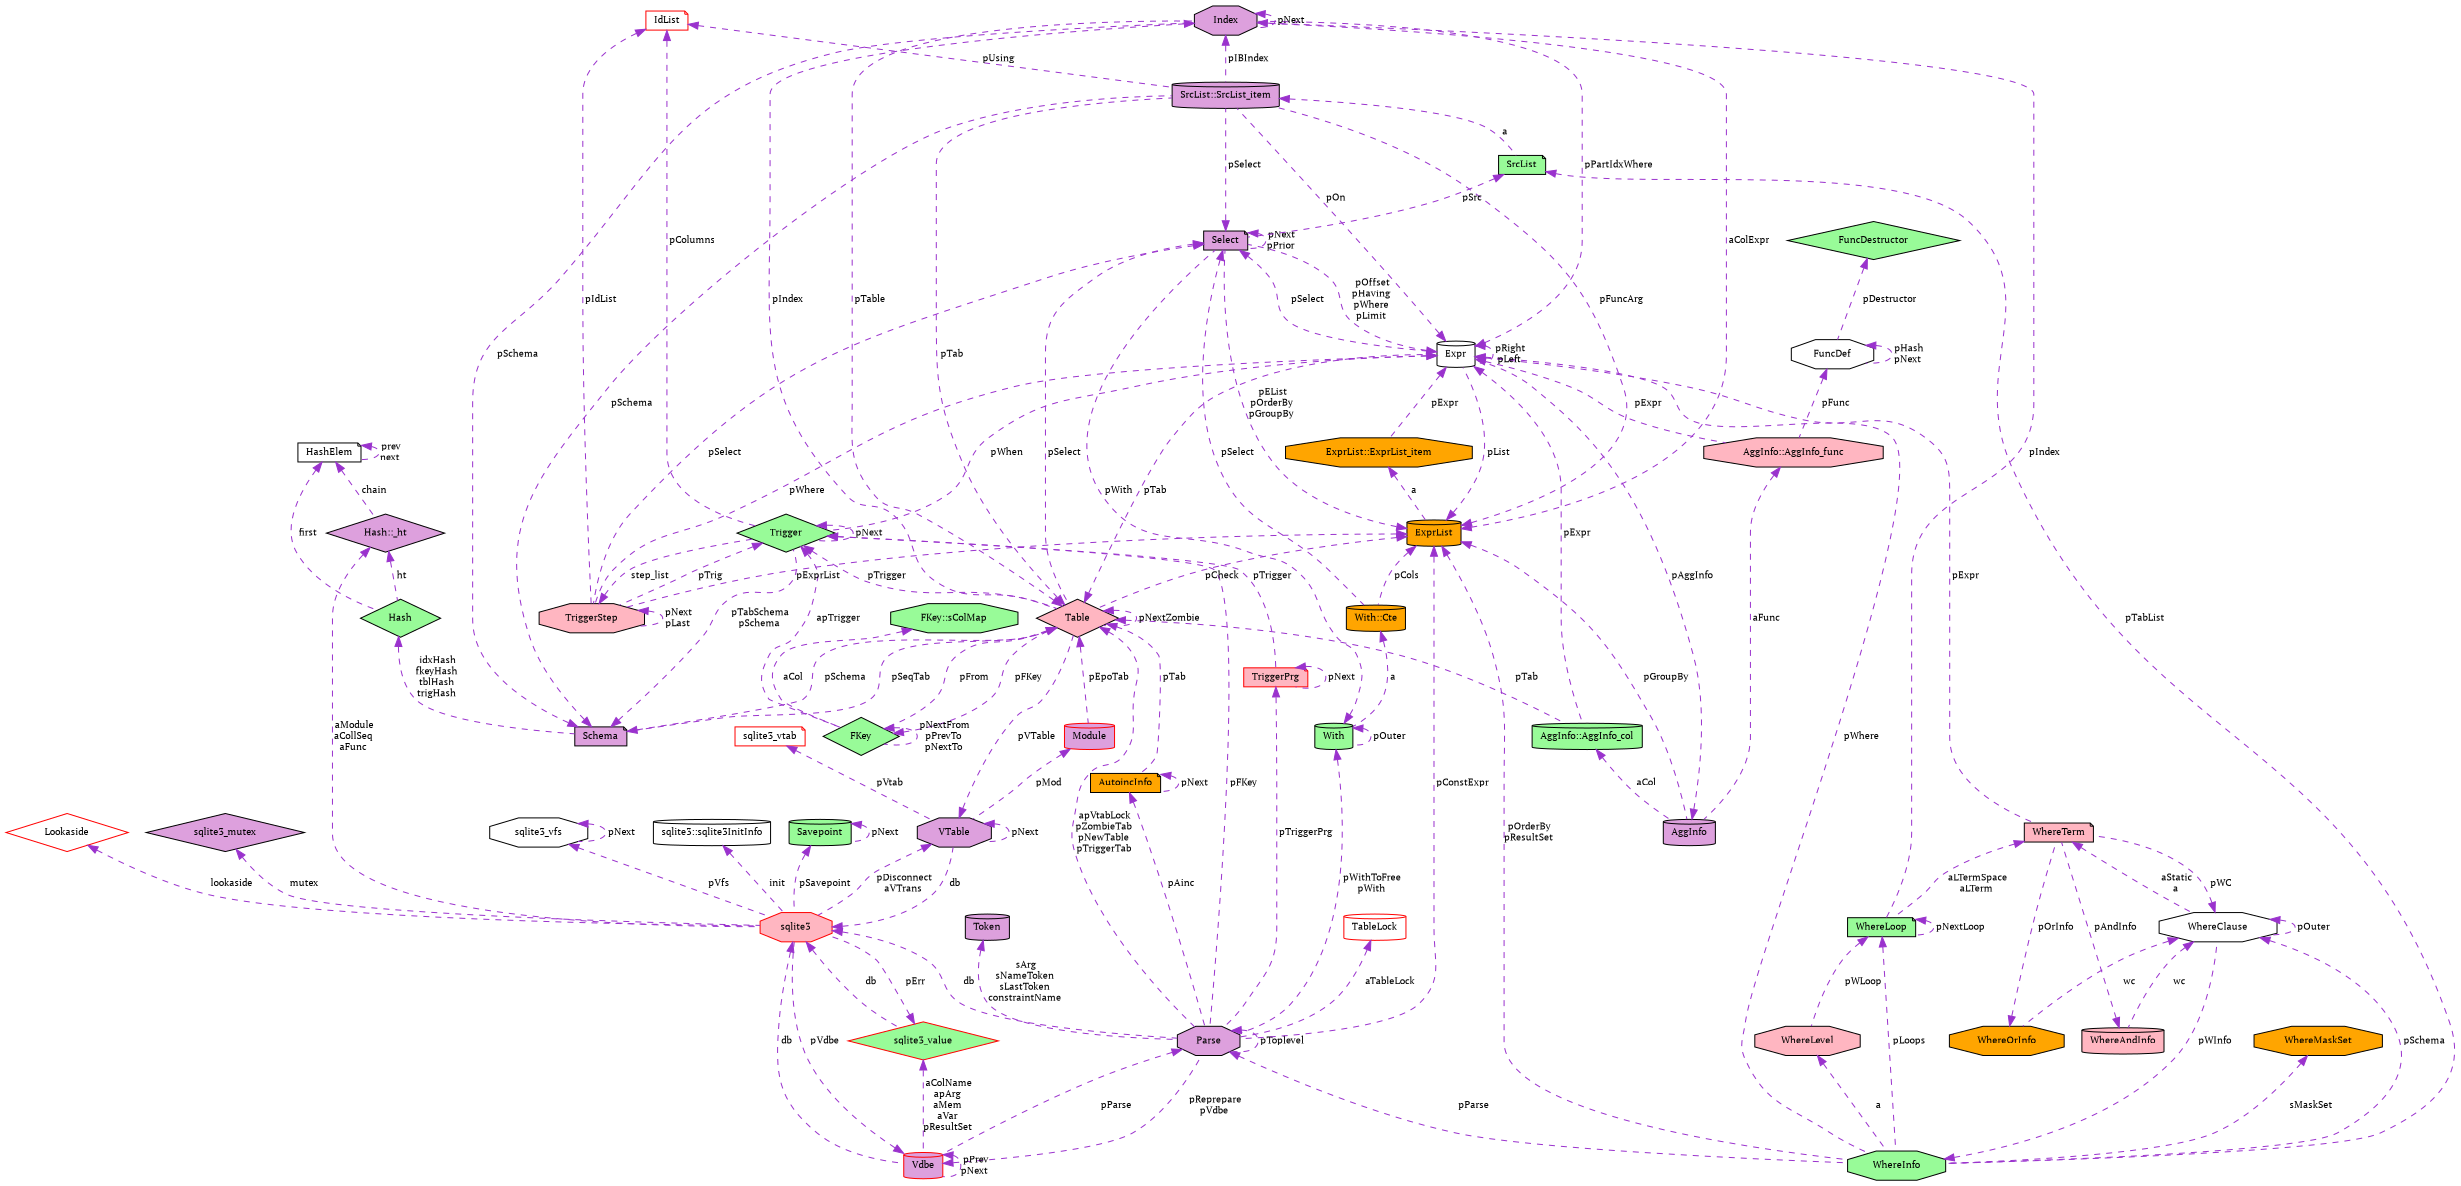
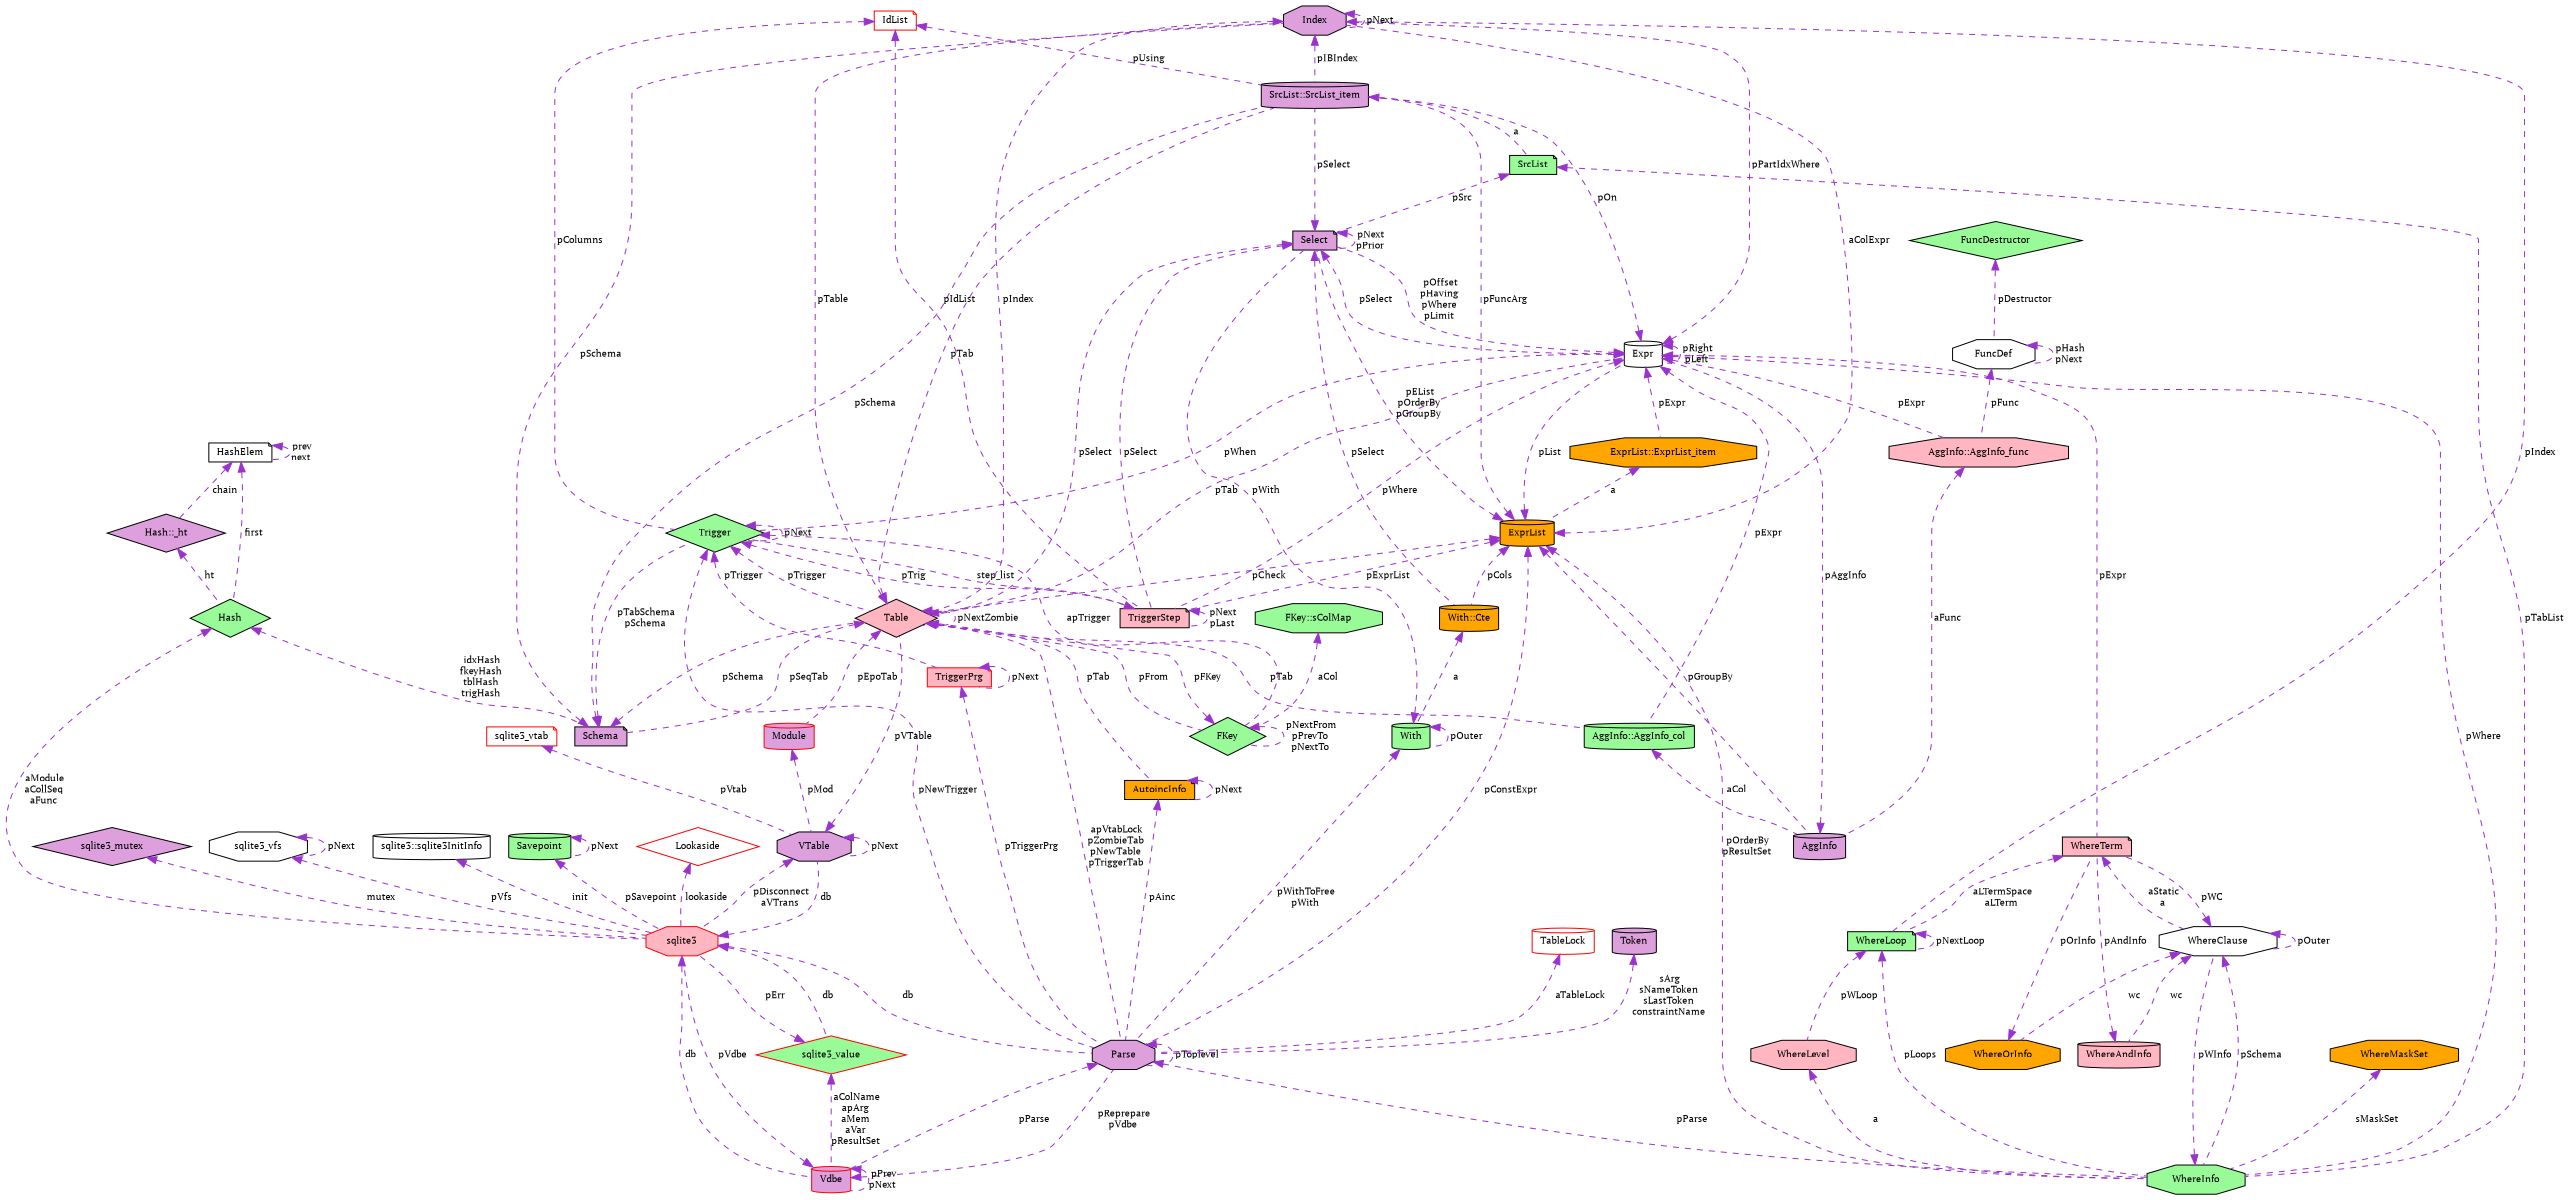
node "TriggerStep": shape octagon -> note
edge "Parse" -> "Trigger": label " pFKey" -> " pNewTrigger"
edge "sqlite3" -> "Hash::_ht": now "sqlite3" -> "Hash"
